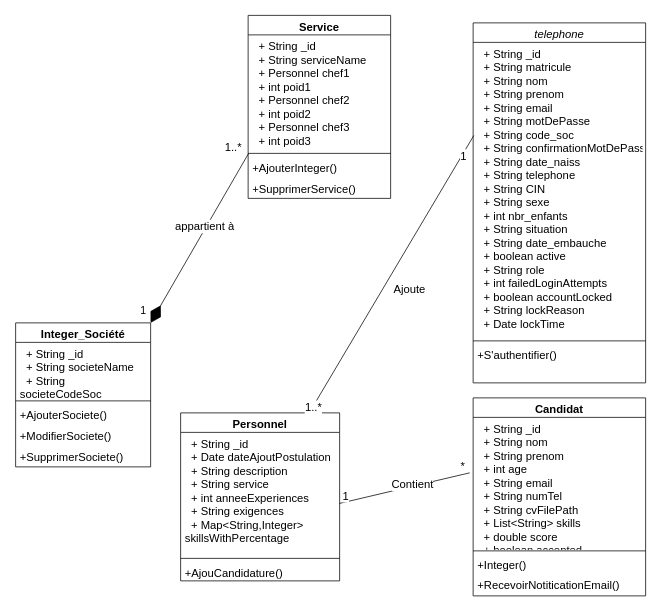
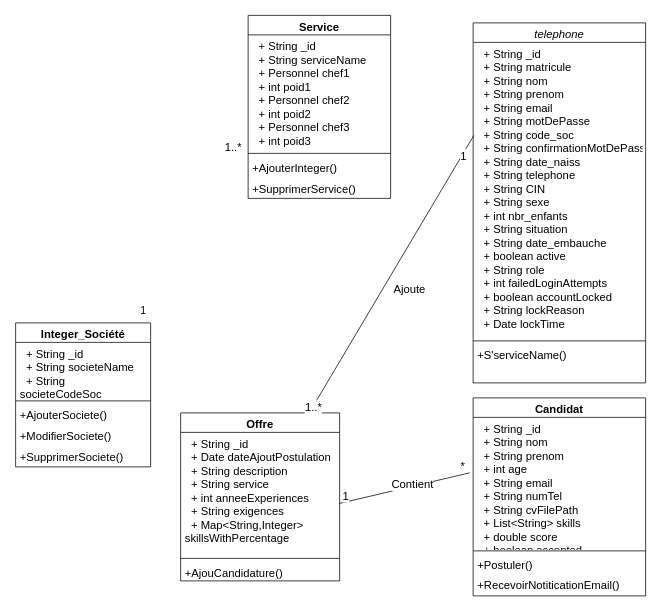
edge "+AjouterInteger()" -> "Integer_Société": removed, label "appartient à"
node "+S'authentifier()": label "+S'authentifier()" -> "+S'serviceName()"
node "Personnel": label "Personnel" -> "Offre"
node "+Integer()": label "+Integer()" -> "+Postuler()"
